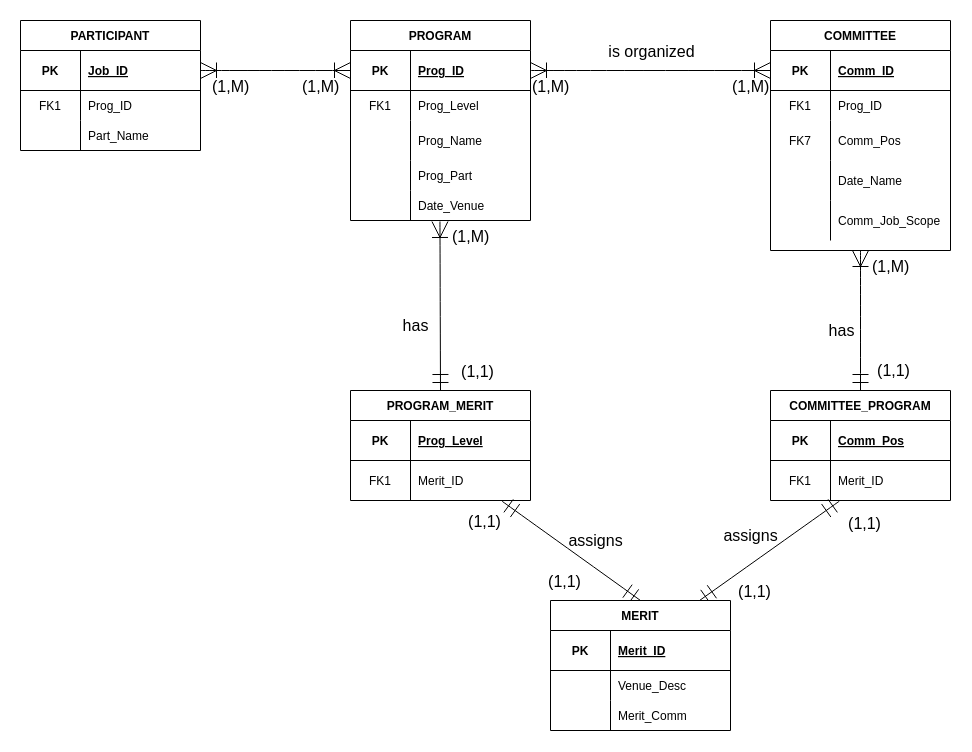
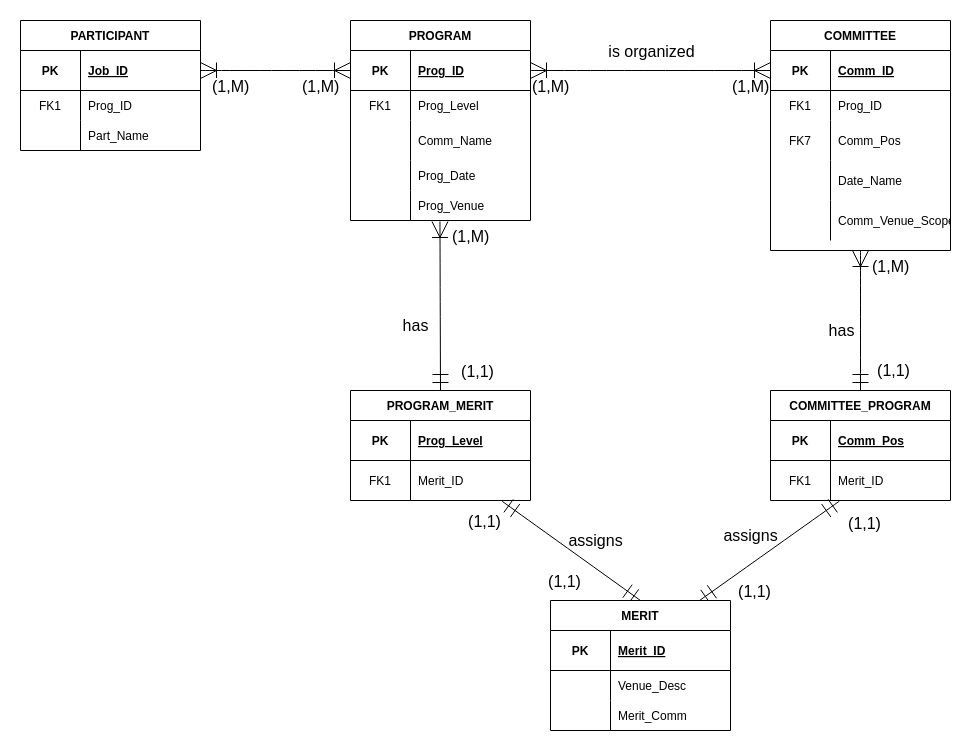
node "Prog_Name": label "Prog_Name" -> "Comm_Name"
node "Prog_Part": label "Prog_Part" -> "Prog_Date"
node "Date_Venue": label "Date_Venue" -> "Prog_Venue"
node "Comm_Job_Scope": label "Comm_Job_Scope" -> "Comm_Venue_Scope"
